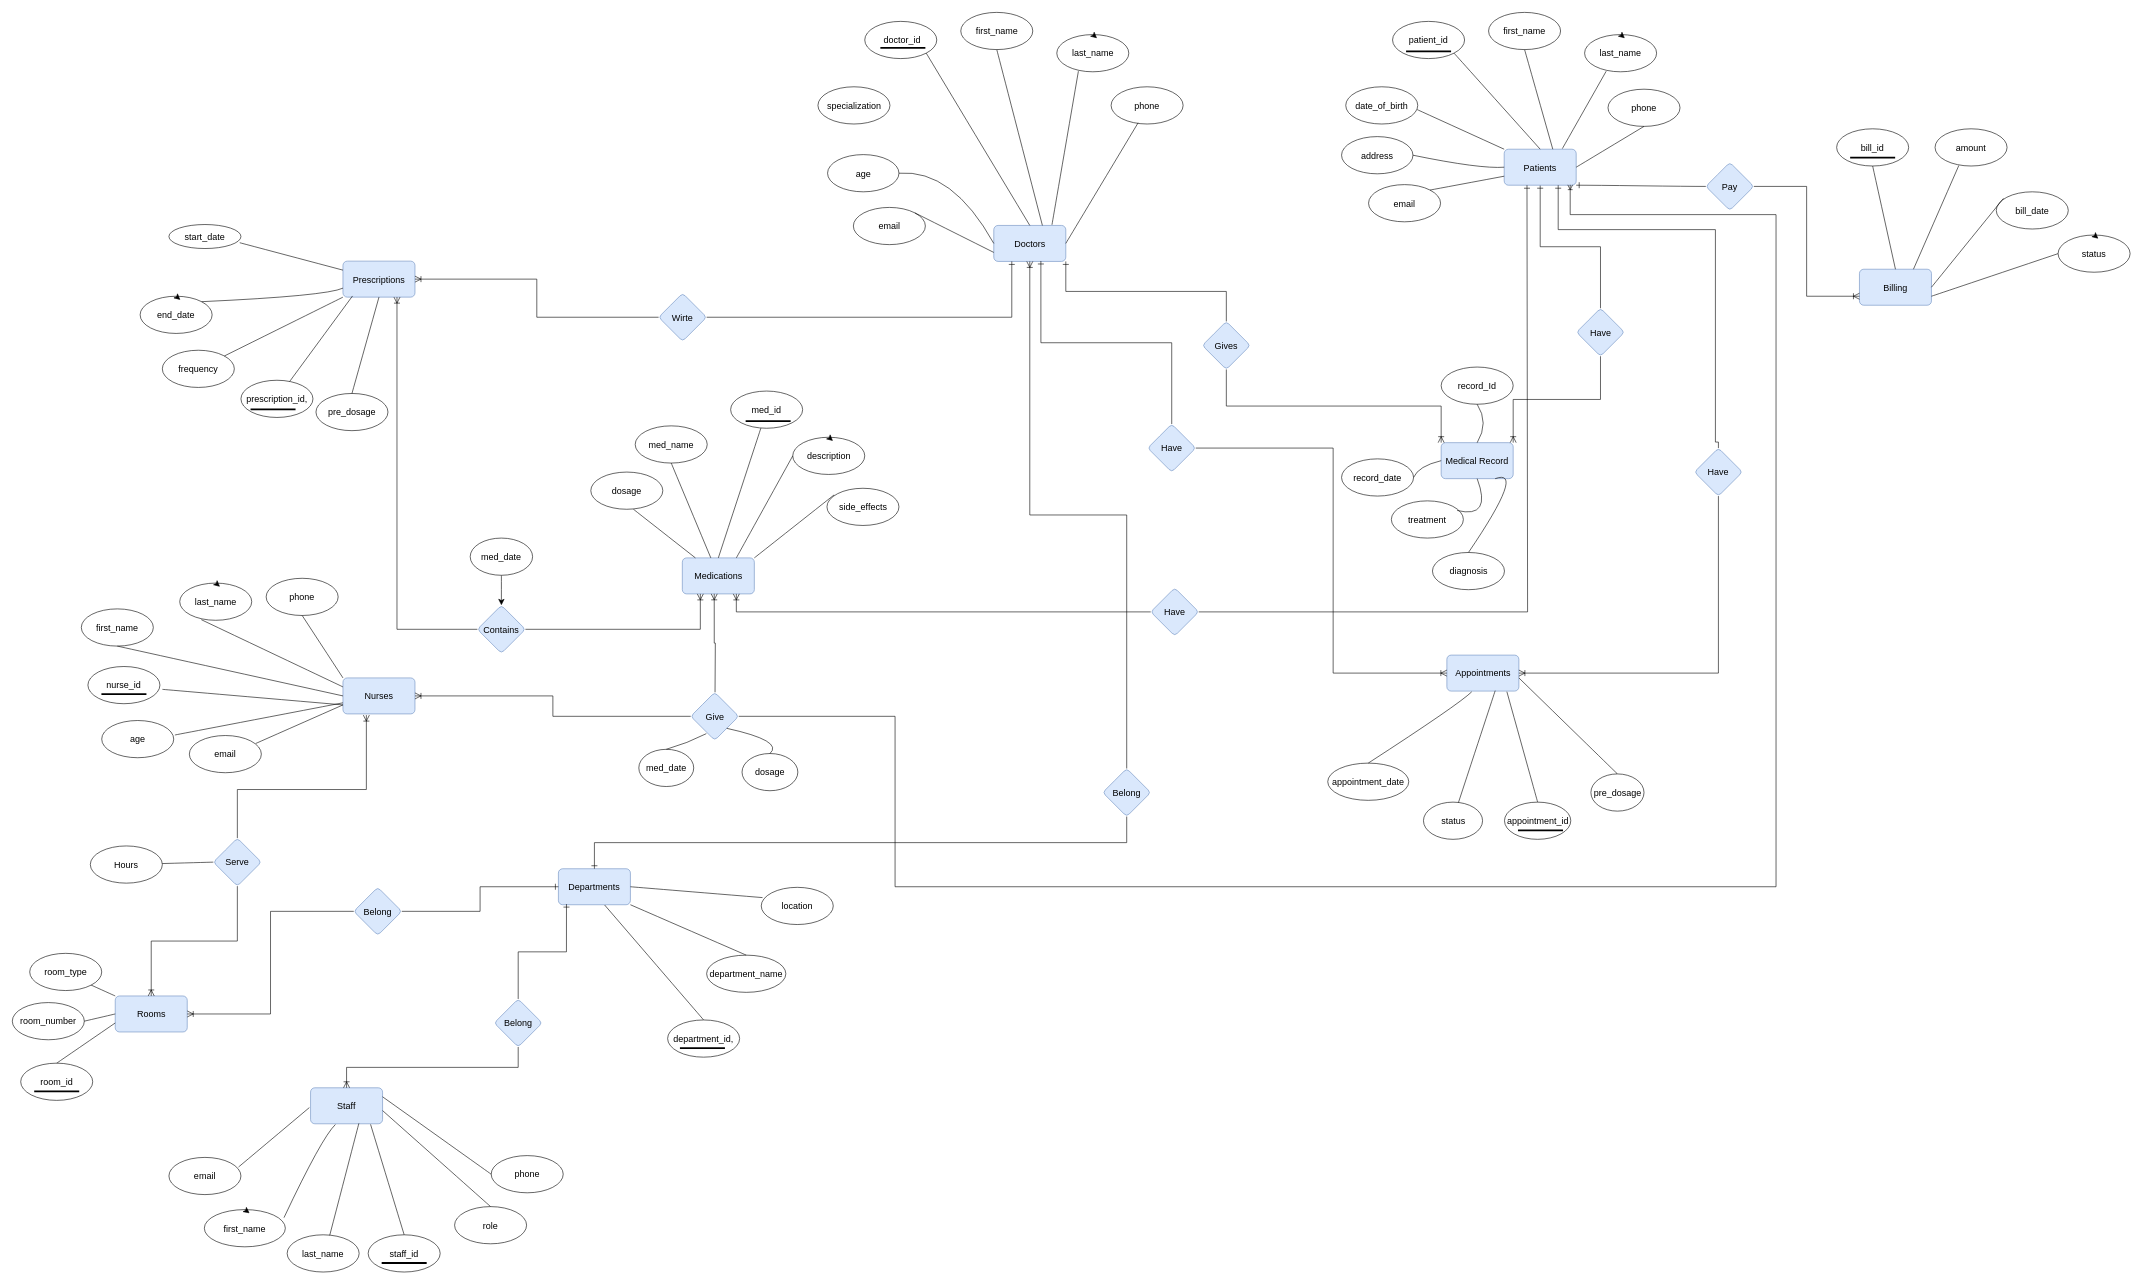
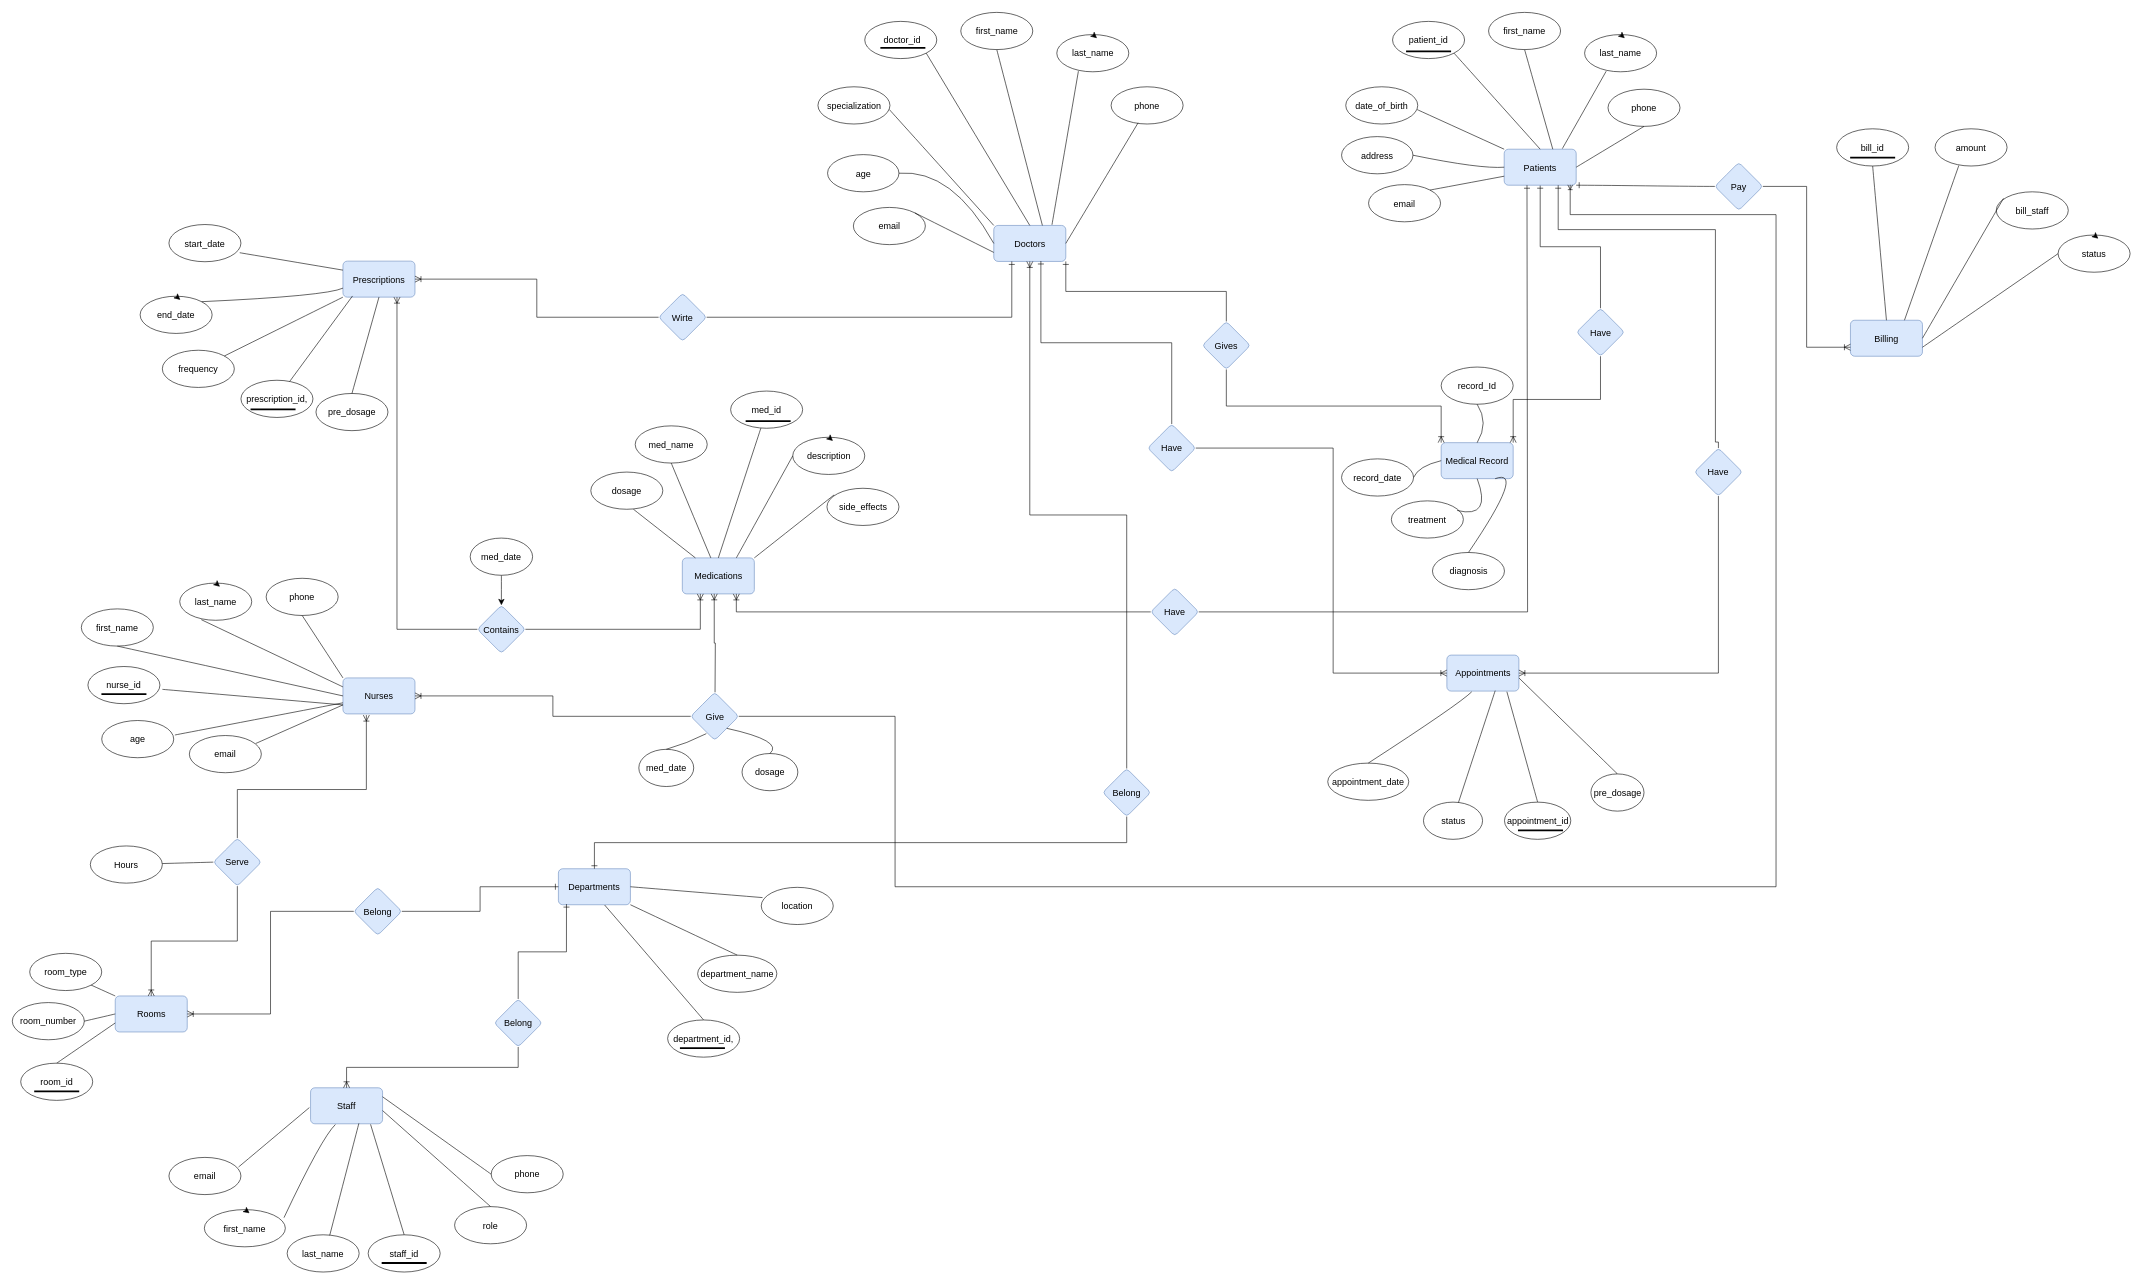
edge "specialization" -- "Doctors": added
node "Pay": moved (1730, 186) -> (1739, 186)
node "bill_date": label "bill_date" -> "bill_staff"
node "start_date": size 72x24 -> 72x37
node "Billing": moved (1895, 287) -> (1886, 338)
node "department_name": moved (746, 973) -> (737, 973)
